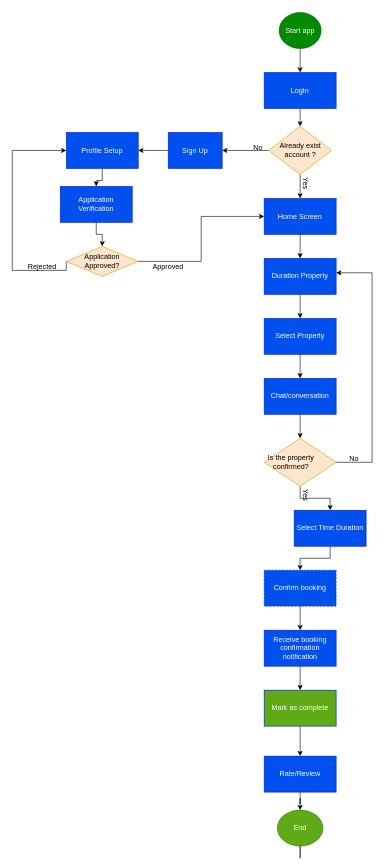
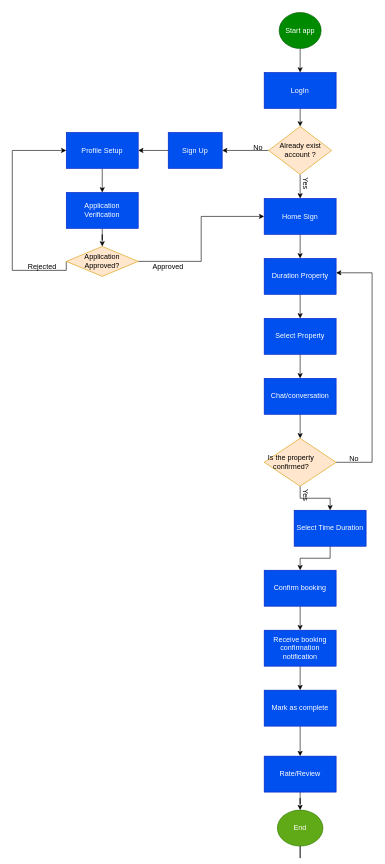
node "Application Verification": moved (96, 204) -> (102, 210)
node "Home Screen": label "Home Screen" -> "Home Sign"
node "Confirm booking": style dashed -> solid
node "Mark as complete": fillcolor #60a917 -> #0050ef
